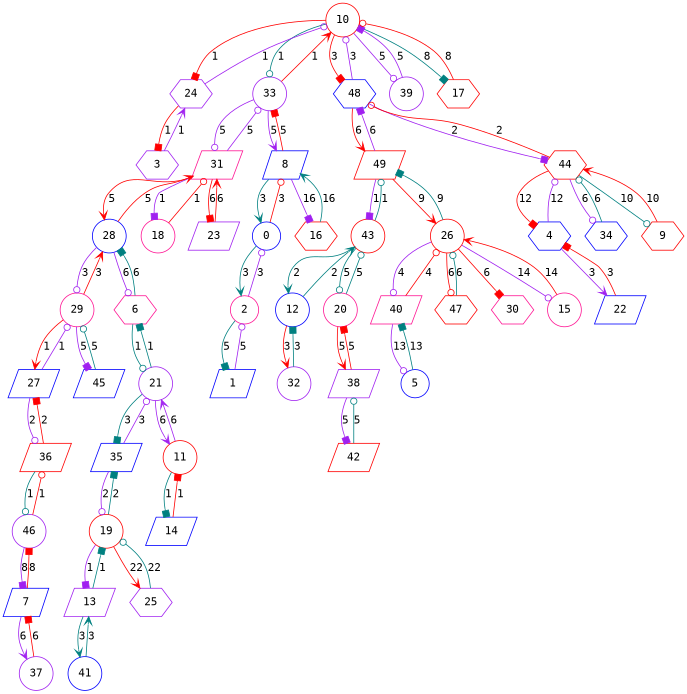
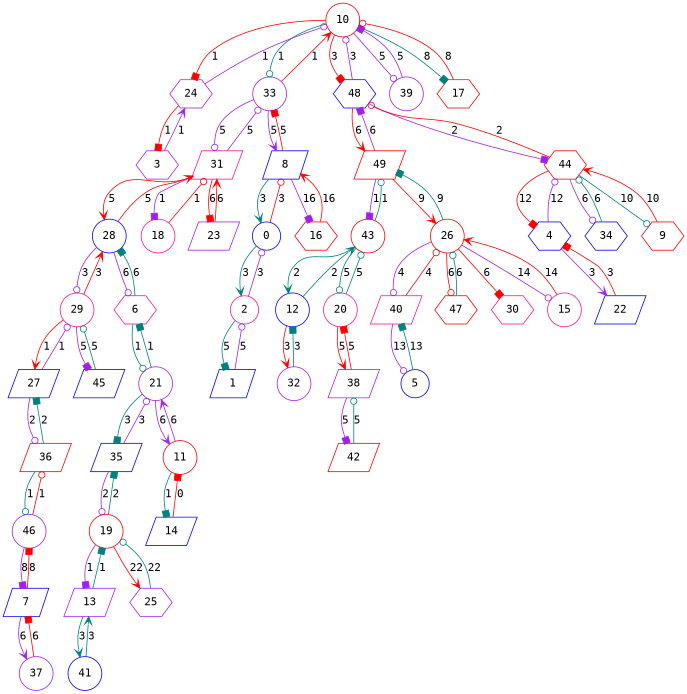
edge "16" -> "8": color teal -> red
edge "36" -> "27": color red -> teal
edge "14" -> "11": label "1" -> "0"
